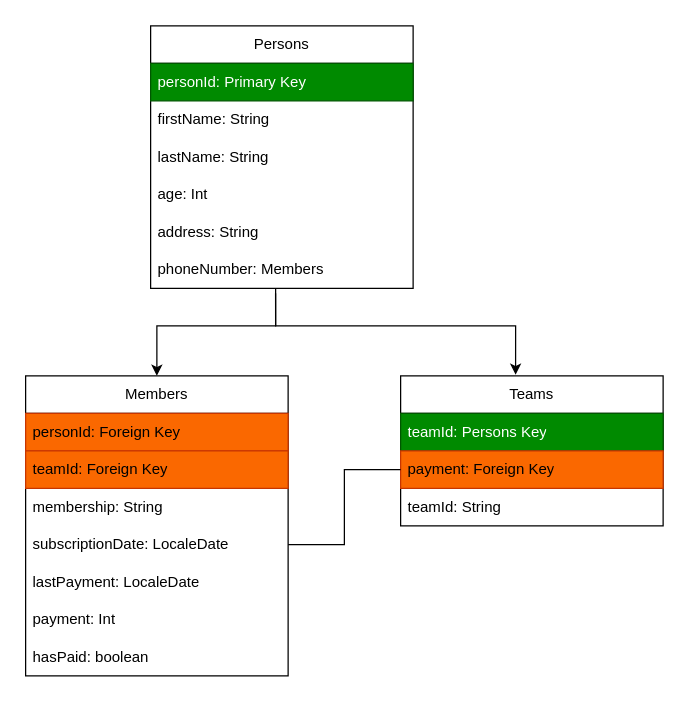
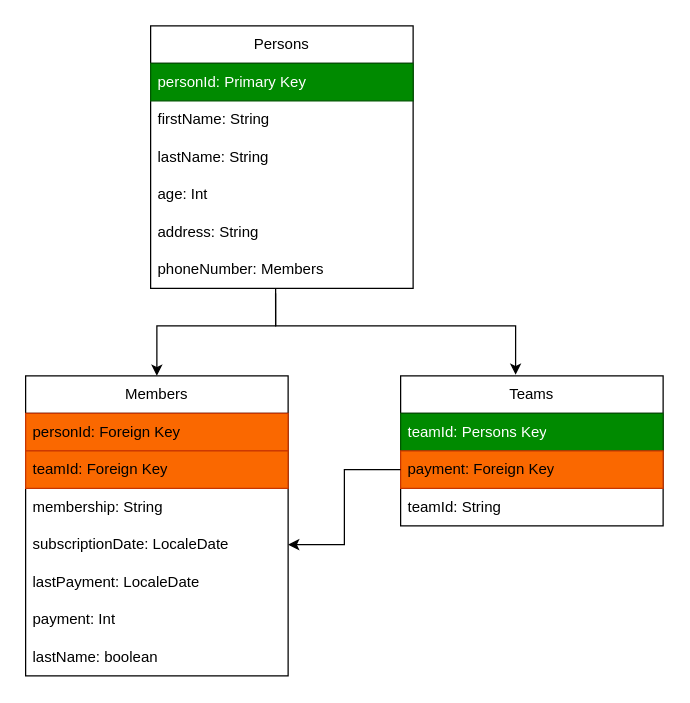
edge "payment: Foreign Key" -- "subscriptionDate: LocaleDate": arrowhead none -> classic
node "hasPaid: boolean": label "hasPaid: boolean" -> "lastName: boolean"
